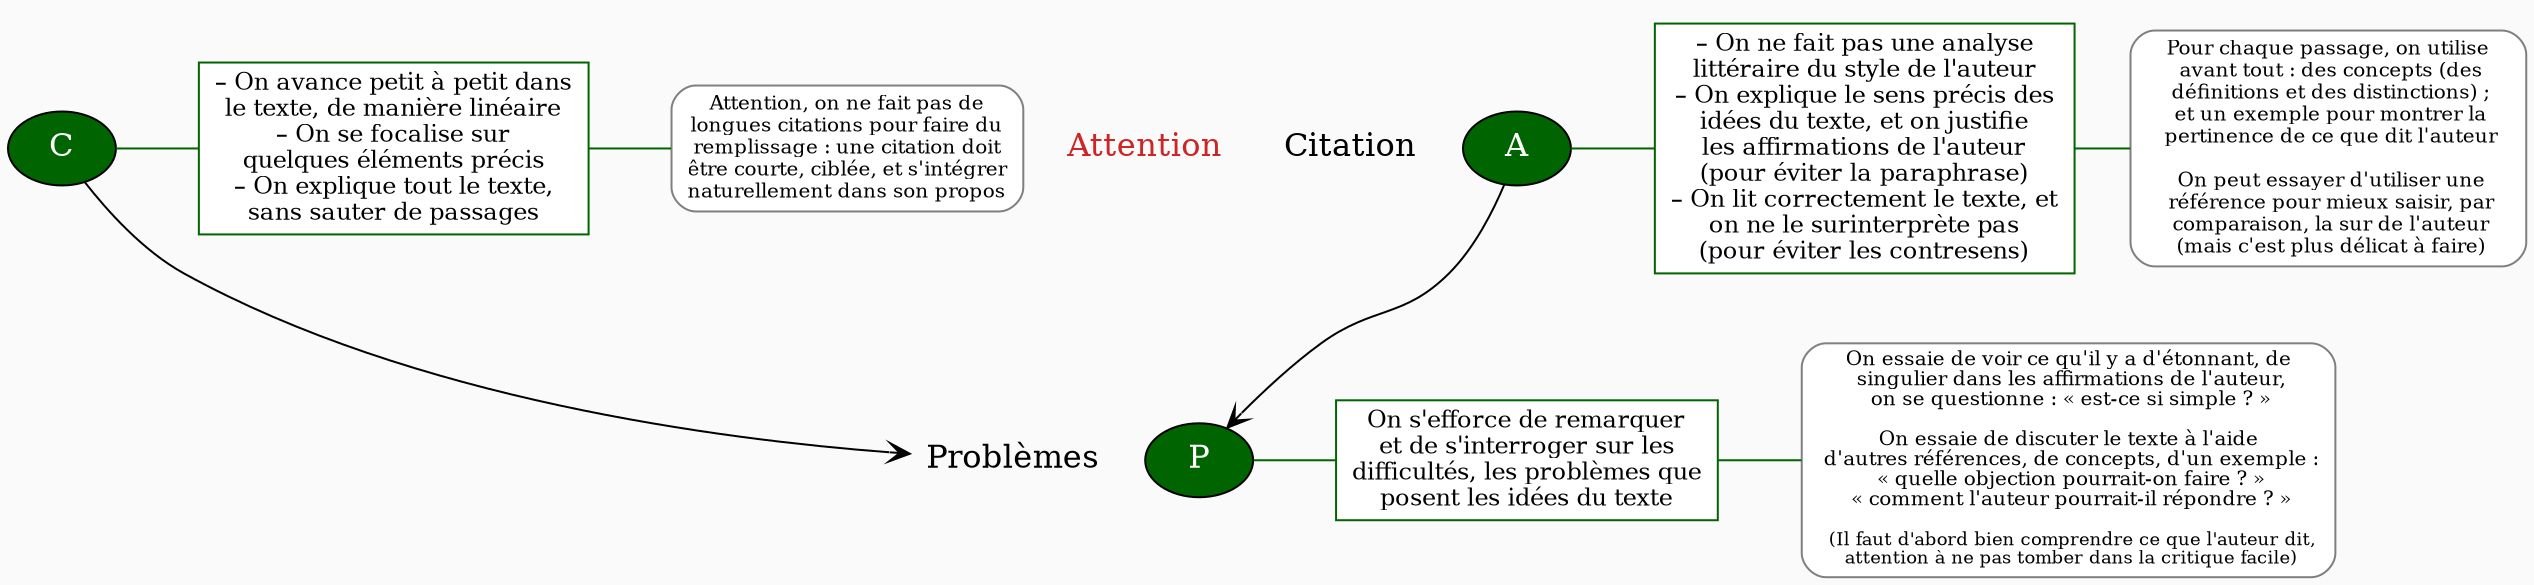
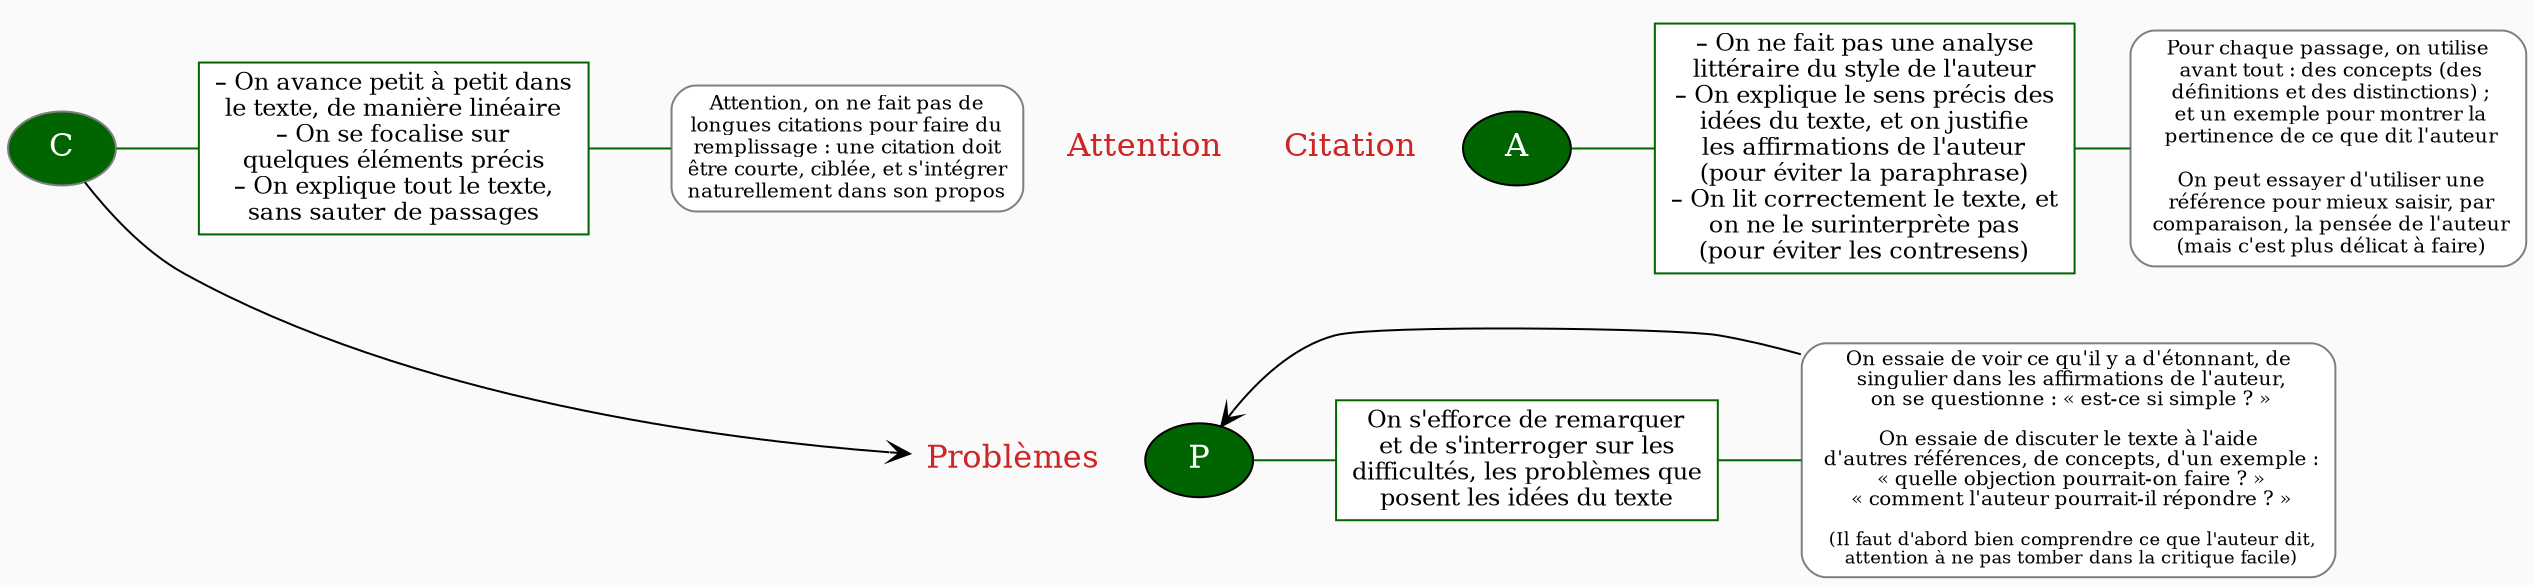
node "C": color black -> grey50
node "Citation": fontcolor black -> firebrick3
node "Pour chaque passage, on utilise": text "comparaison, la sur de l'auteur" -> "comparaison, la pensée de l'auteur"
edge "A" -> "P": now "On essaie de voir ce qu'il y a d'étonnant, de" -> "P"
node "Problèmes": fontcolor black -> firebrick3
